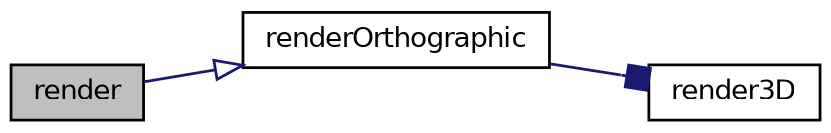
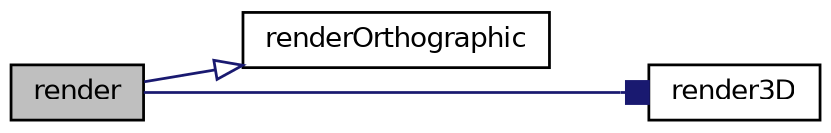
edge "renderOrthographic" -> "render3D": now "render" -> "render3D"
